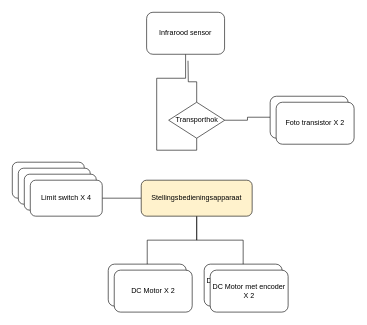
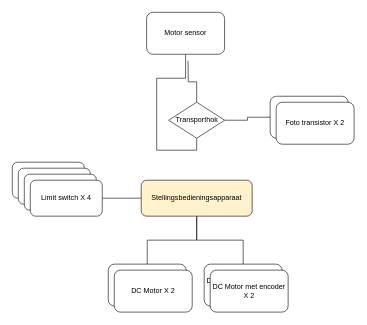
node "Infrarood sensor": label "Infrarood sensor" -> "Motor sensor"
